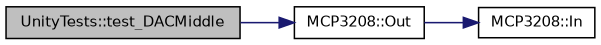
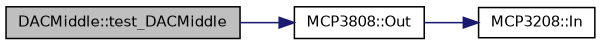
node "UnityTests::test_DACMiddle": label "UnityTests::test_DACMiddle" -> "DACMiddle::test_DACMiddle"
node "MCP3208::Out": label "MCP3208::Out" -> "MCP3808::Out"
